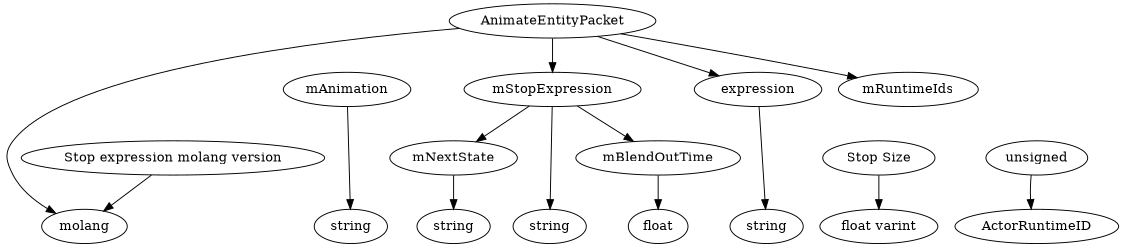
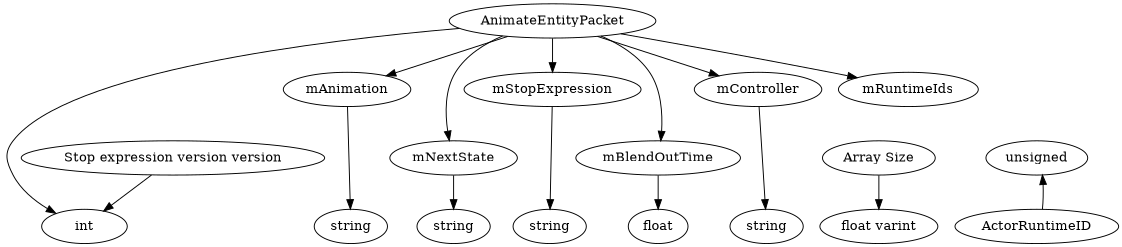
edge "AnimateEntityPacket" -> "mAnimation": added
node "expression": label "expression" -> "mController"
edge "mStopExpression" -> "mNextState": now "AnimateEntityPacket" -> "mNextState"
edge "mStopExpression" -> "mBlendOutTime": now "AnimateEntityPacket" -> "mBlendOutTime"
node "Stop expression molang version": label "Stop expression molang version" -> "Stop expression version version"
node "Stop Size": label "Stop Size" -> "Array Size"
edge "unsigned" -> "ActorRuntimeID": reversed
node "molang": label "molang" -> "int"
